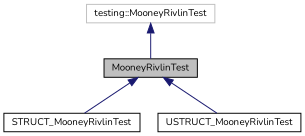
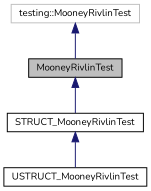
edge "USTRUCT_MooneyRivlinTest" -> "MooneyRivlinTest": now "USTRUCT_MooneyRivlinTest" -> "STRUCT_MooneyRivlinTest"
